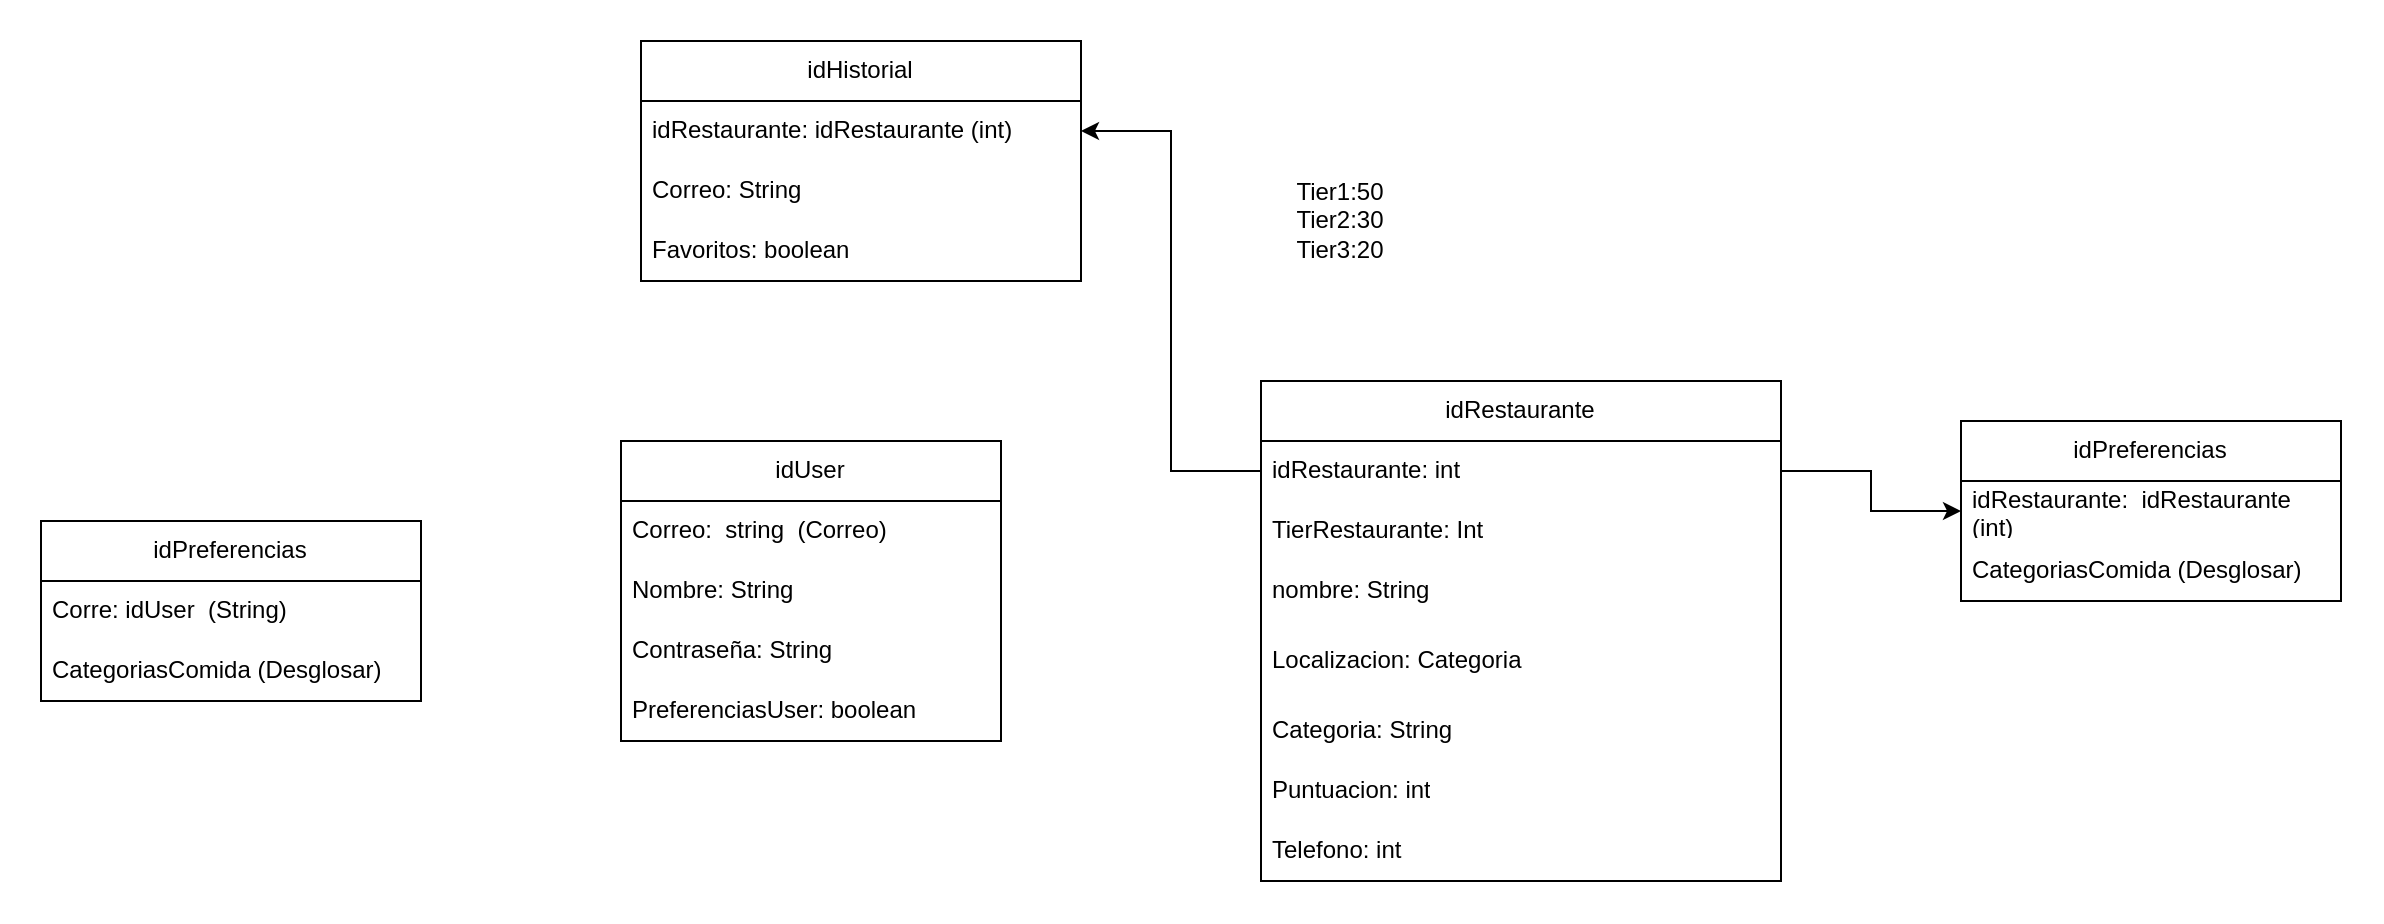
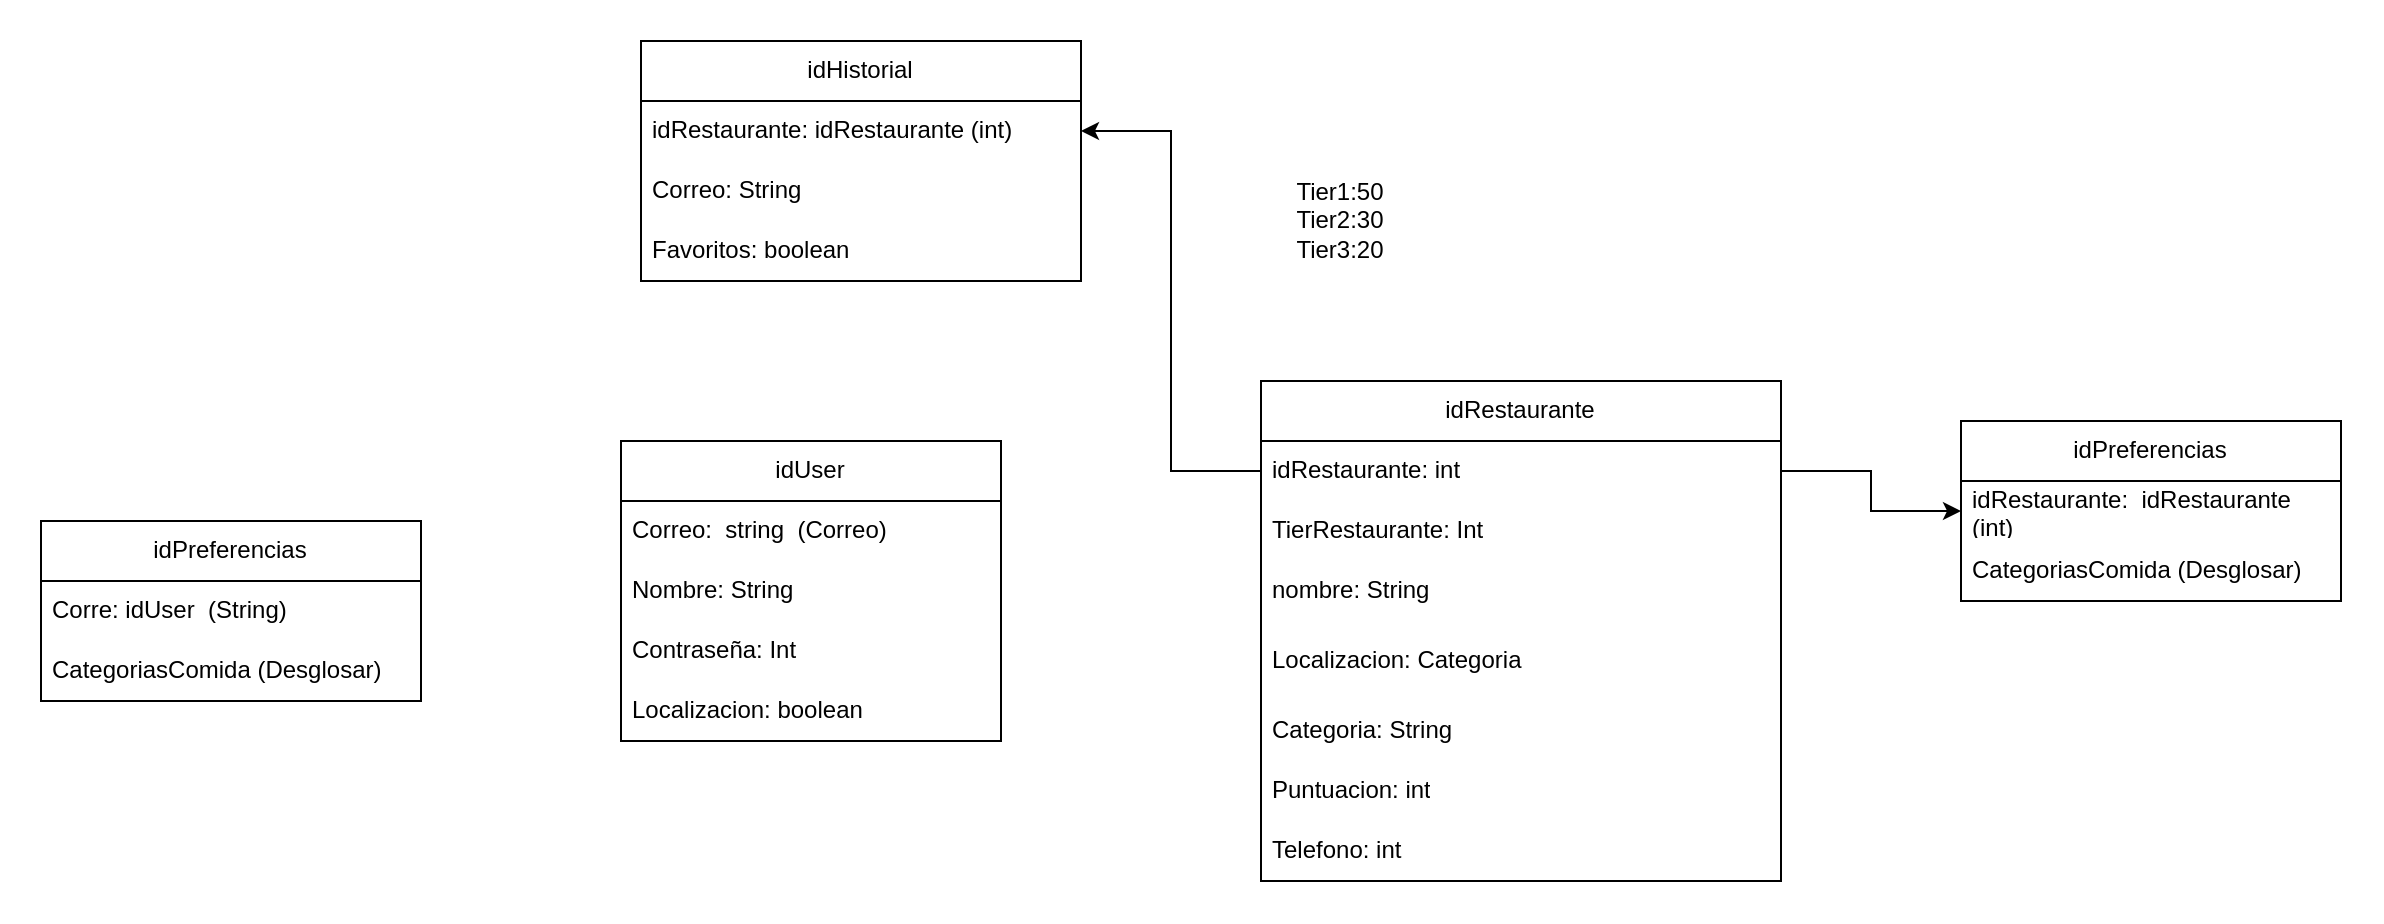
node "Contraseña: String": label "Contraseña: String" -> "Contraseña: Int"
node "PreferenciasUser: boolean": label "PreferenciasUser: boolean" -> "Localizacion: boolean"
